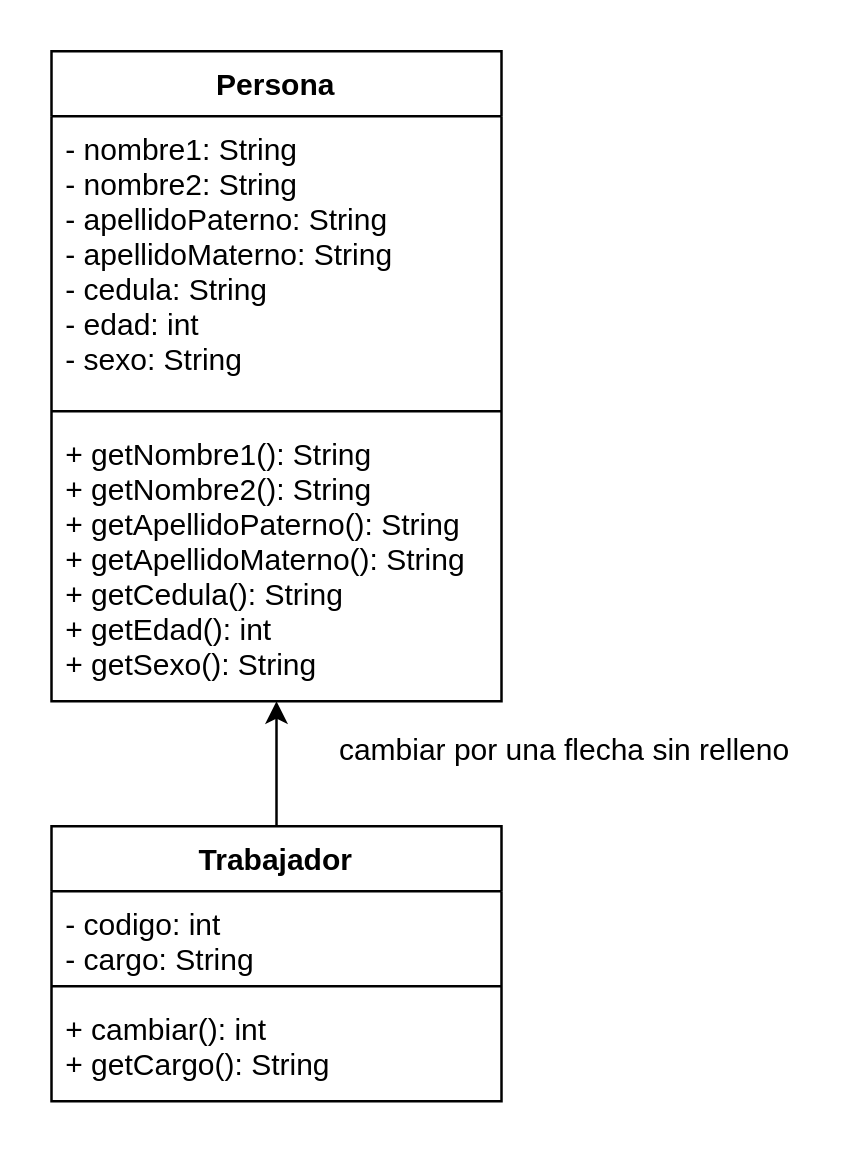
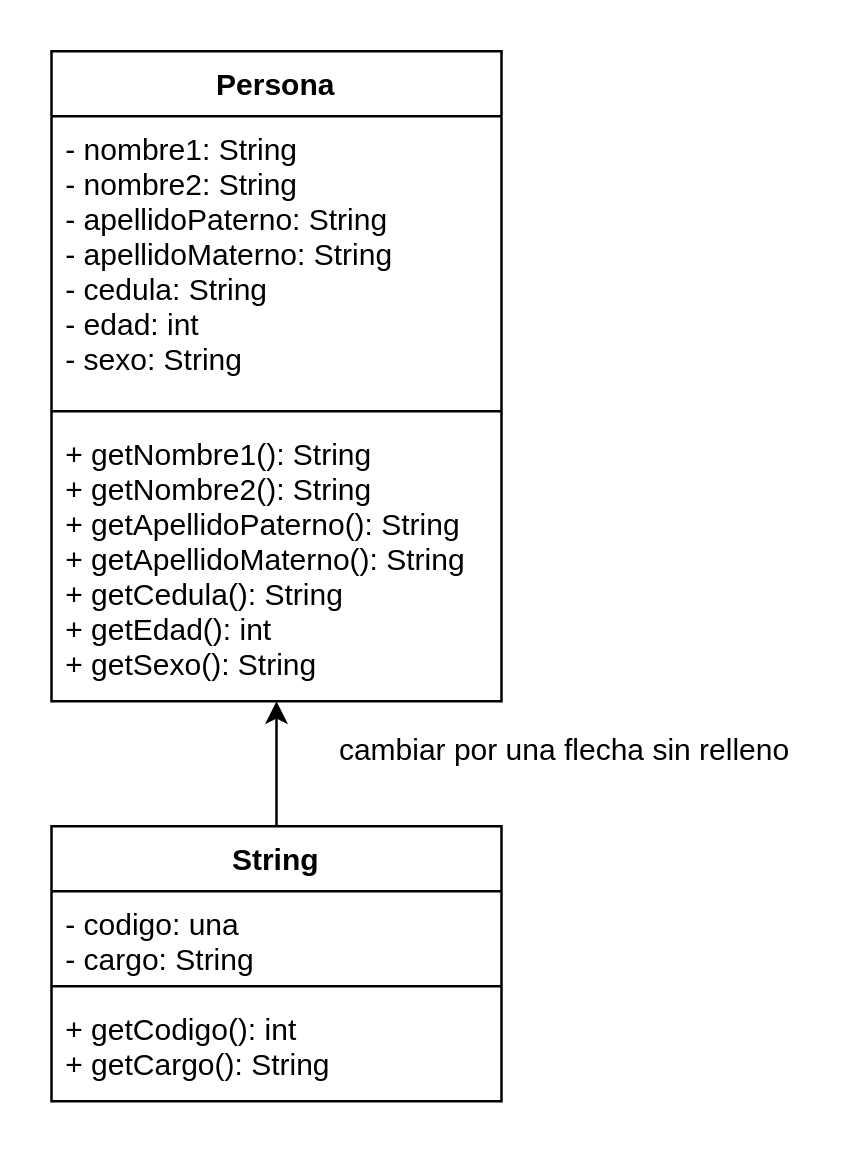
node "Trabajador": label "Trabajador" -> "String"
node "- codigo: int - cargo: String": label "- codigo: int - cargo: String" -> "- codigo: una - cargo: String"
node "+ cambiar(): int + getCargo(): String": label "+ cambiar(): int + getCargo(): String" -> "+ getCodigo(): int + getCargo(): String"
